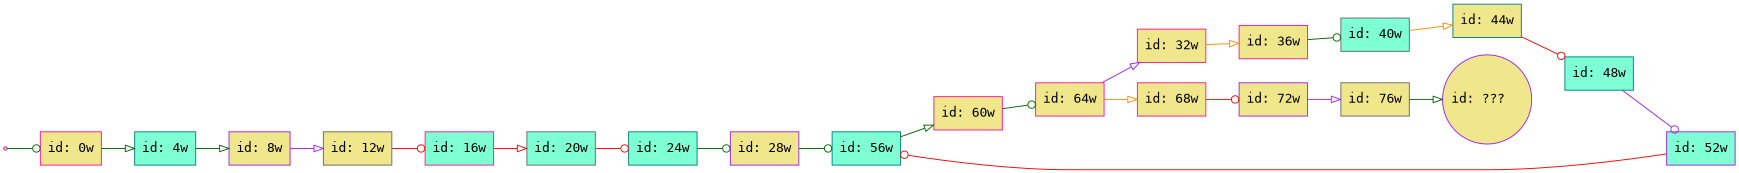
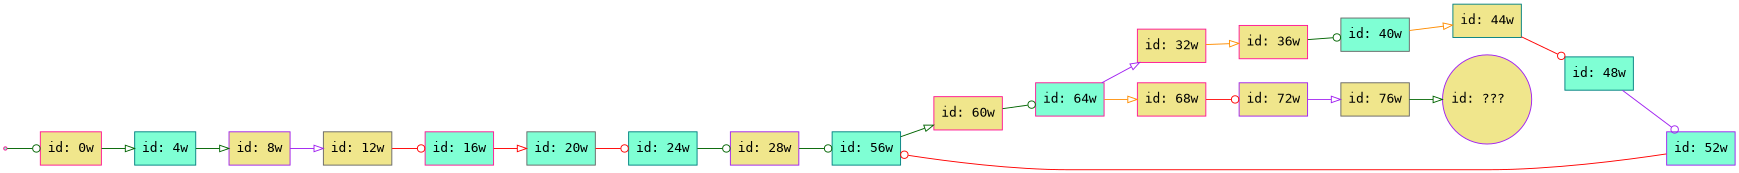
node "id: 64w": fillcolor khaki -> aquamarine
